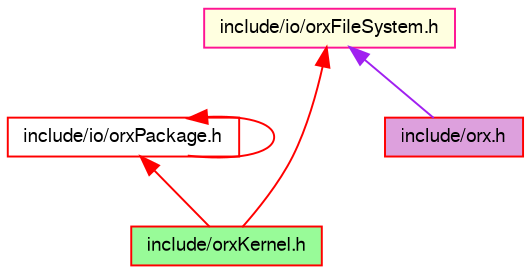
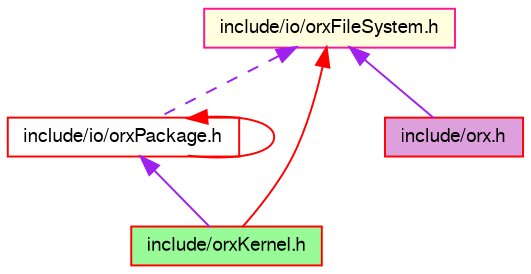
edge "include/io/orxPackage.h" -> "include/io/orxFileSystem.h": added
edge "include/orxKernel.h" -> "include/io/orxPackage.h": color red -> purple
